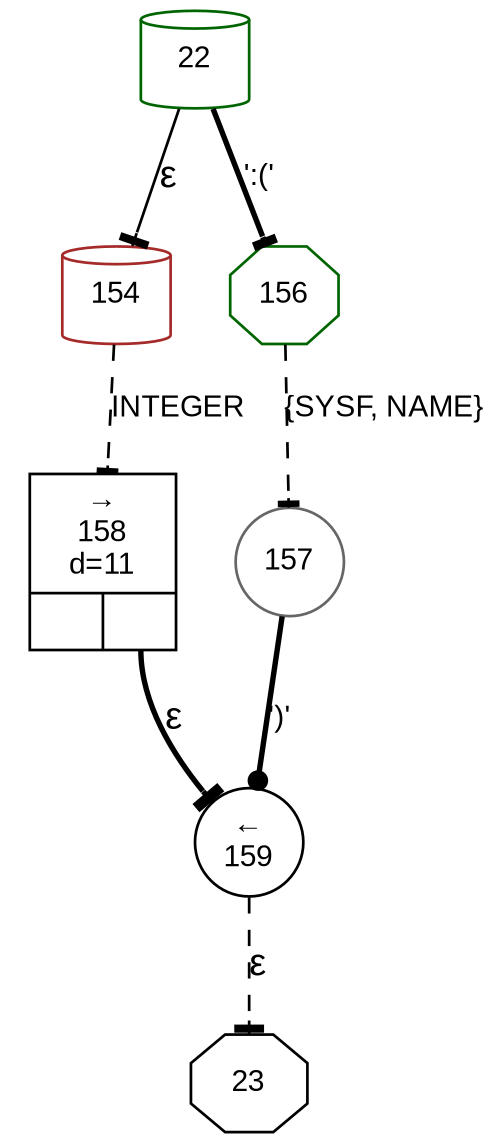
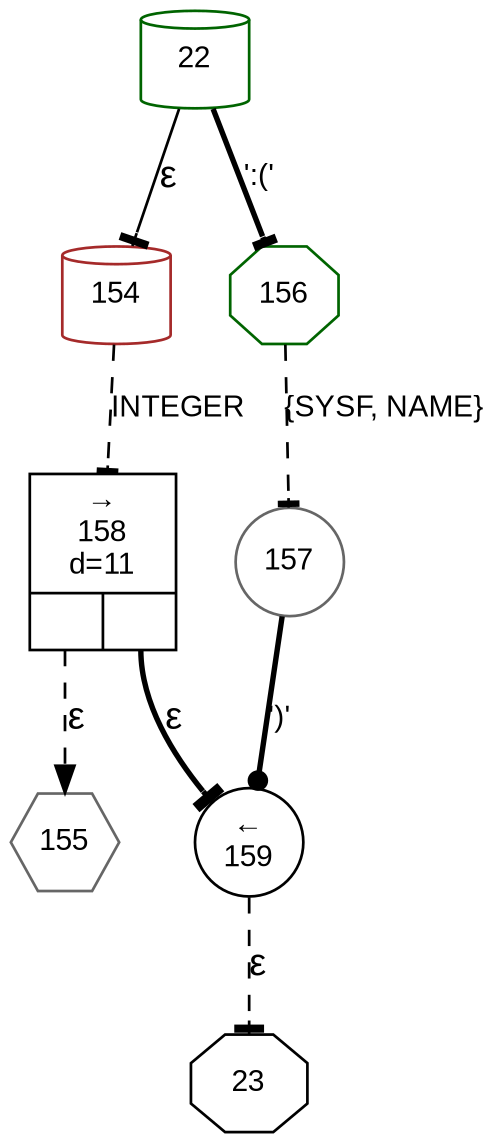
node "155": added
